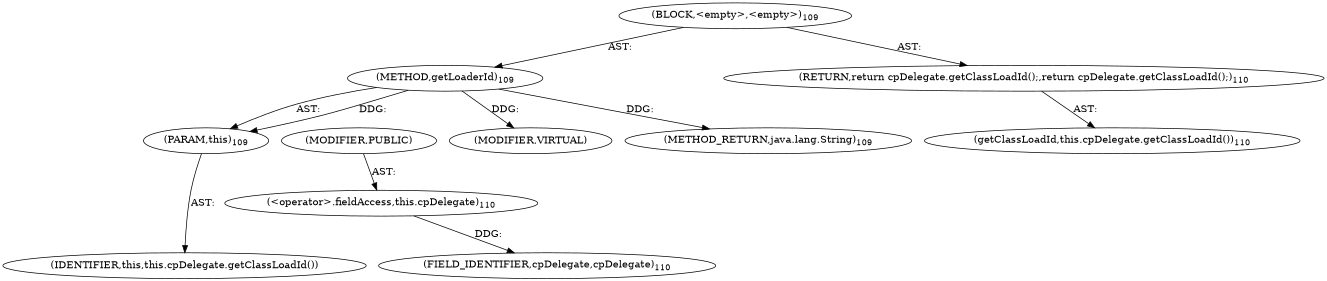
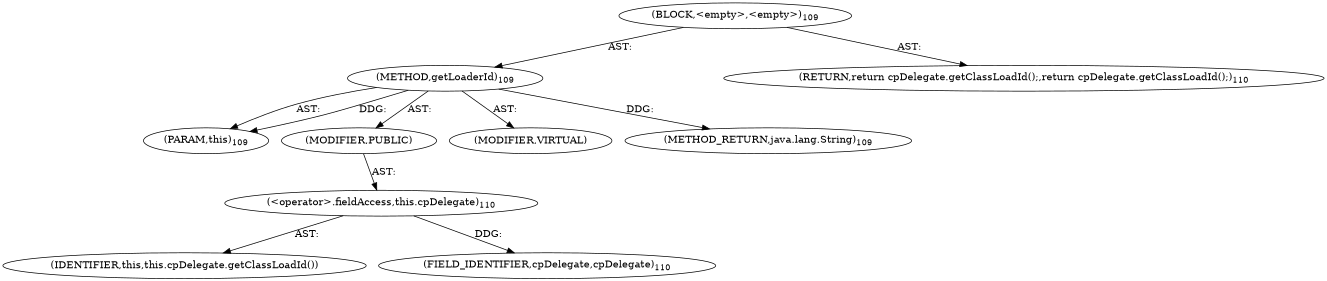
edge "(METHOD,getLoaderId)" -> "(MODIFIER,PUBLIC)": added, label "AST:"
edge "(METHOD,getLoaderId)" -> "(MODIFIER,VIRTUAL)": label "DDG: " -> "AST: "
node "(getClassLoadId,this.cpDelegate.getClassLoadId())": removed
edge "(PARAM,this)" -> "(IDENTIFIER,this,this.cpDelegate.getClassLoadId())": now "(<operator>.fieldAccess,this.cpDelegate)" -> "(IDENTIFIER,this,this.cpDelegate.getClassLoadId())"
